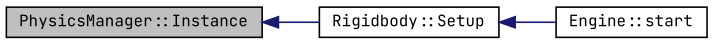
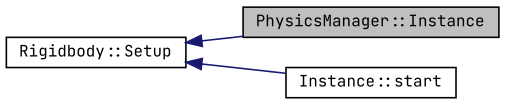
edge "Rigidbody::Setup" -> "PhysicsManager::Instance": reversed
node "Engine::start": label "Engine::start" -> "Instance::start"
